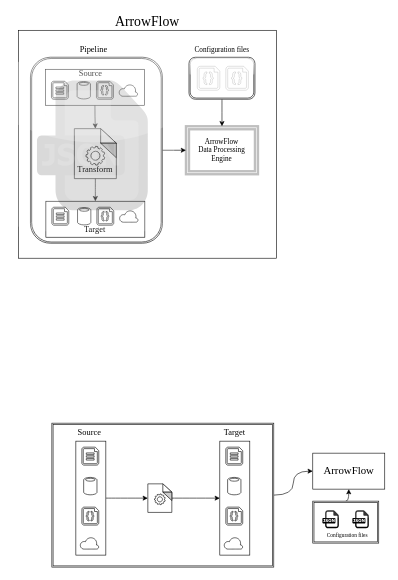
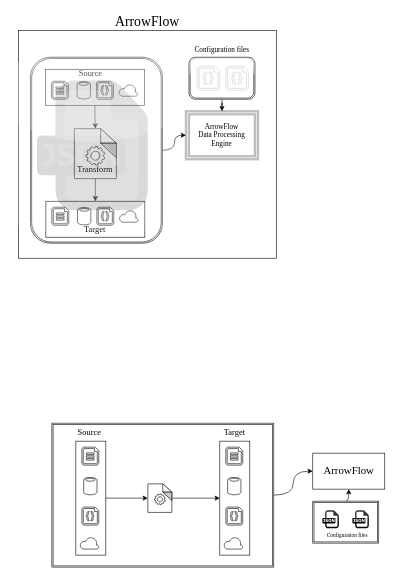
node "Pipeline": removed
node "ArrowFlow Data Processing Engine": moved (222, 150) -> (222, 135)
